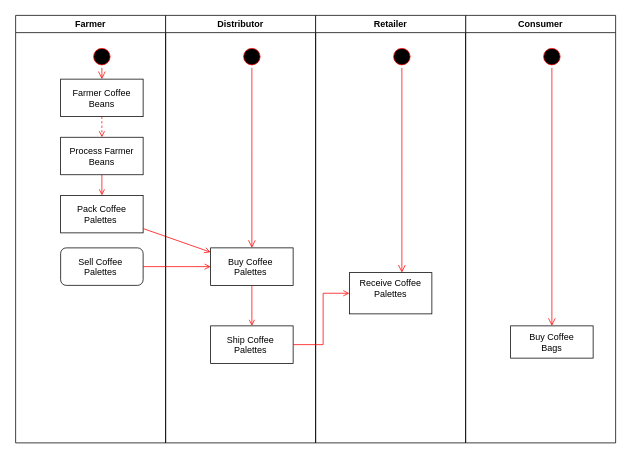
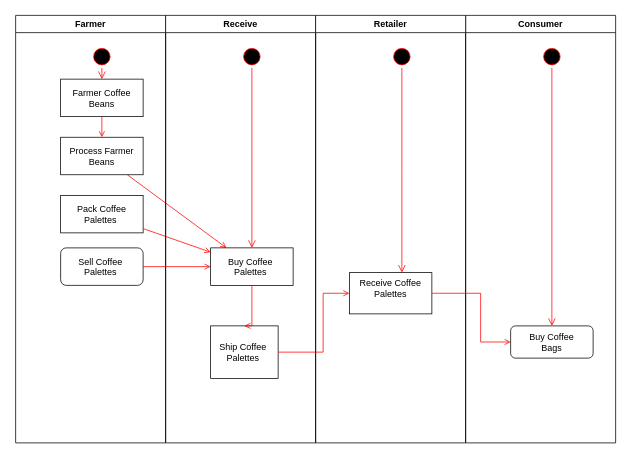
node "Distributor": label "Distributor" -> "Receive"
edge "Farmer Coffee Beans" -> "Process Farmer Beans": style dashed -> solid
edge "Process Farmer Beans" -> "Pack Coffee Palettes": now "Process Farmer Beans" -> "Buy Coffee Palettes"
edge "Receive Coffee Palettes" -> "Buy Coffee Bags": added
node "Buy Coffee Bags": shape rectangle -> rounded rectangle
node "Ship Coffee Palettes": size 83x38 -> 68x53
